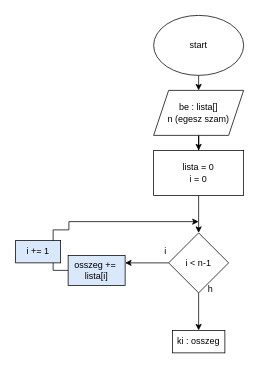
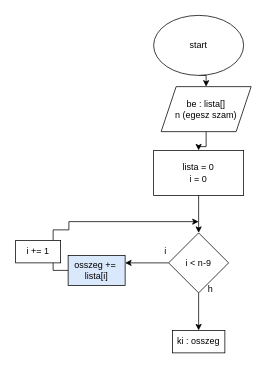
node "be : lista[] n (egesz szam)": moved (198, 113) -> (206, 109)
node "i += 1": fillcolor #dae8fc -> #ffffff
node "i < n-1": label "i < n-1" -> "i < n-9"
